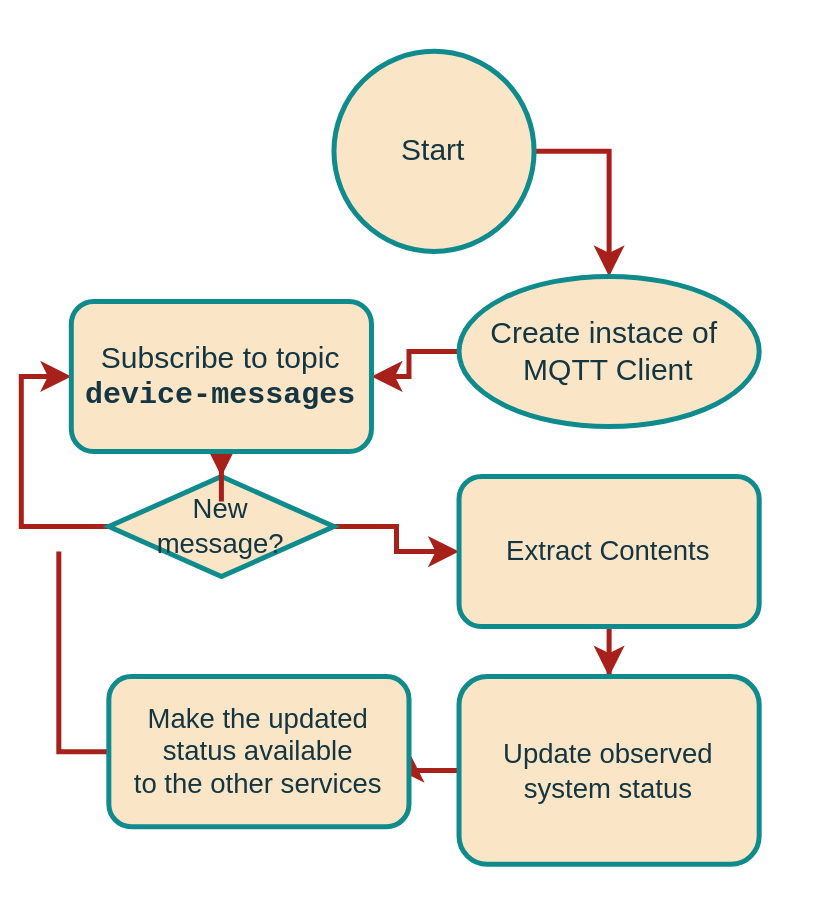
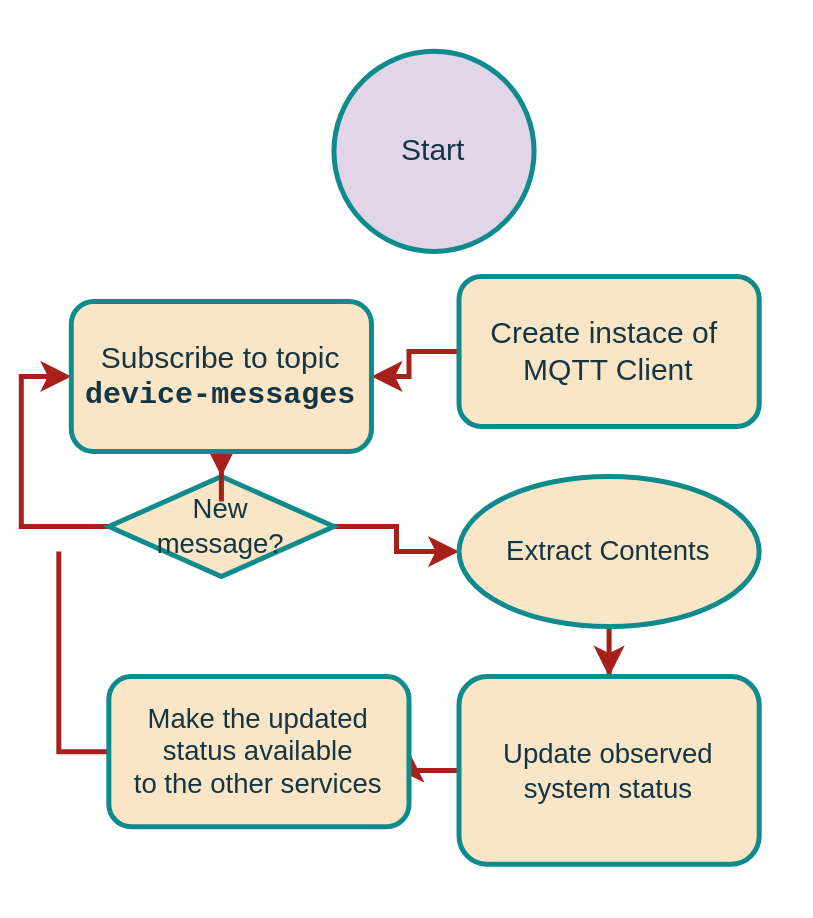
node "Start": fillcolor #fae5c7 -> #e1d5e7
edge "Start" -> "Create instace of MQTT Client": removed
node "Create instace of MQTT Client": shape ellipse -> rounded rectangle
node "Extract Contents": shape rounded rectangle -> ellipse
